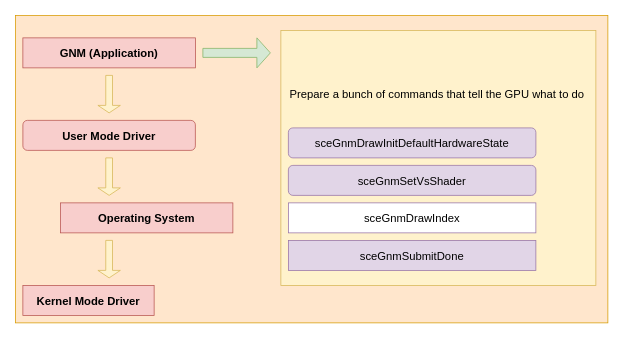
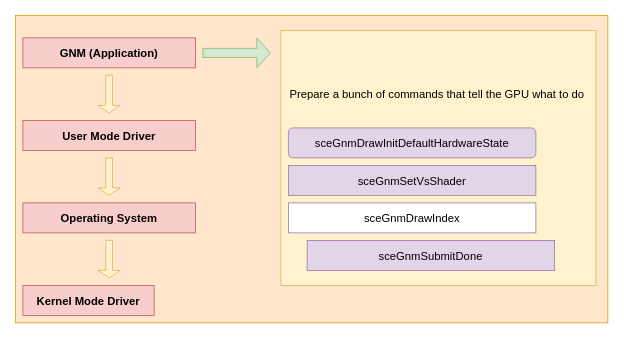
node "User Mode Driver": shape rounded rectangle -> rectangle
node "sceGnmSetVsShader": shape rounded rectangle -> rectangle
node "Operating System": moved (147, 218) -> (109, 218)
node "sceGnmSubmitDone": moved (412, 255) -> (431, 255)
